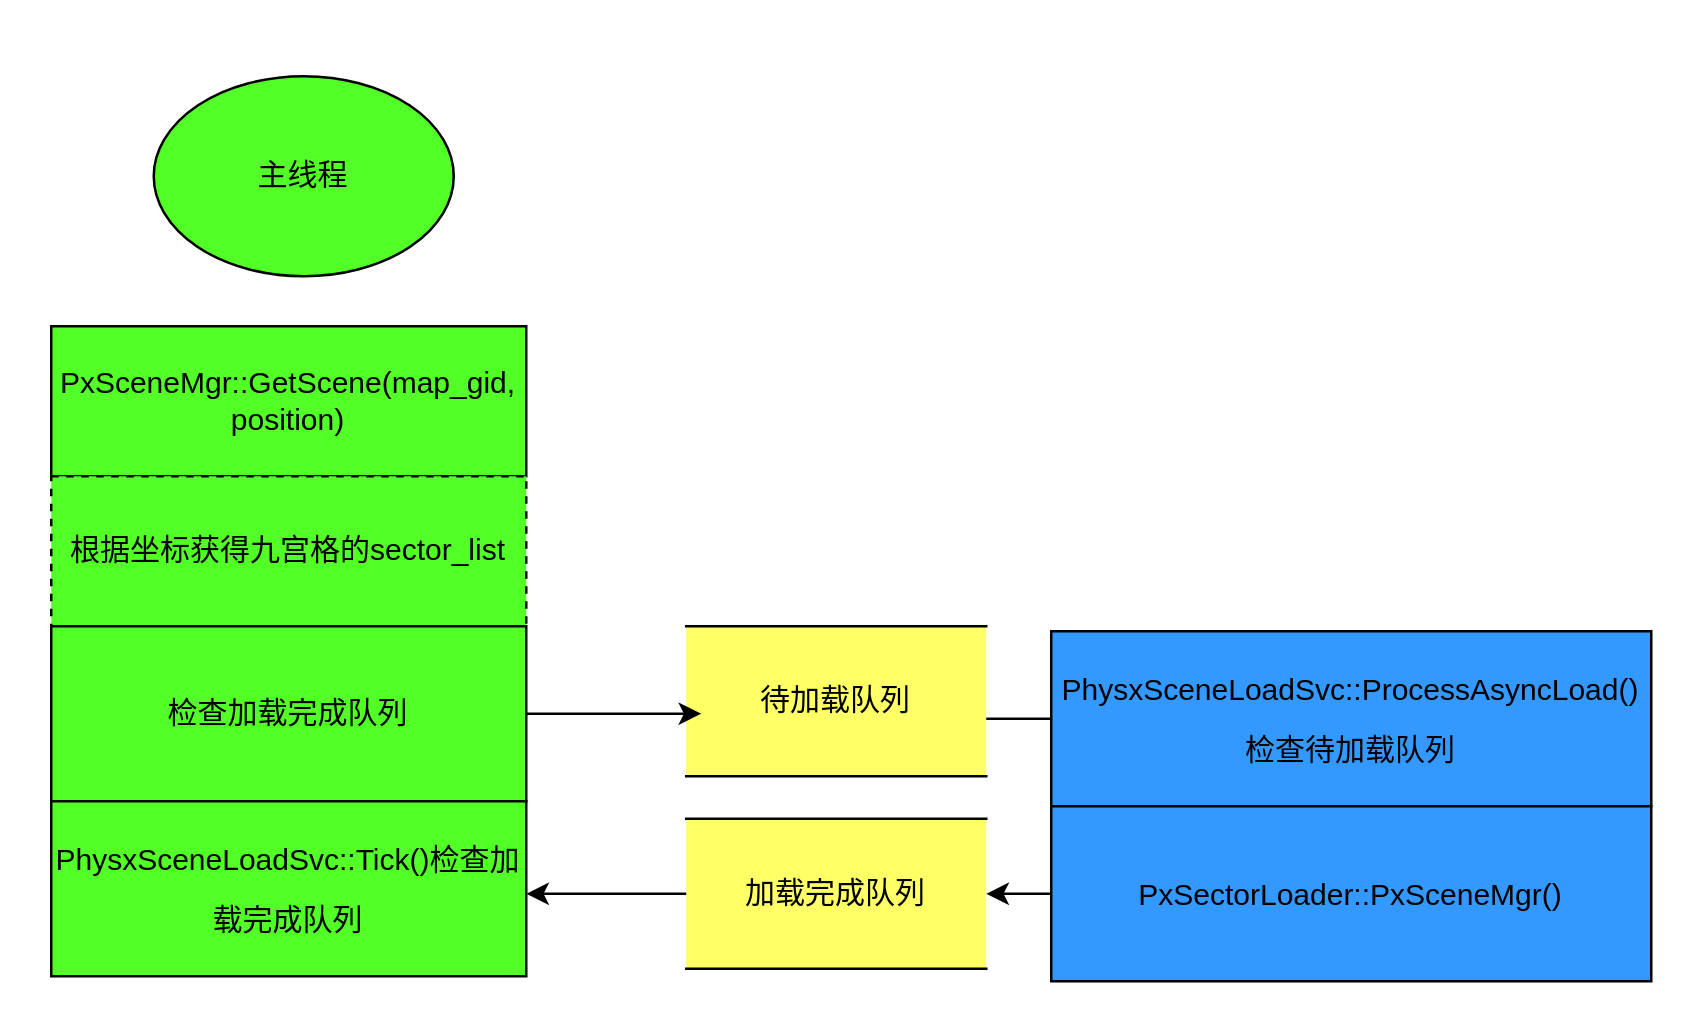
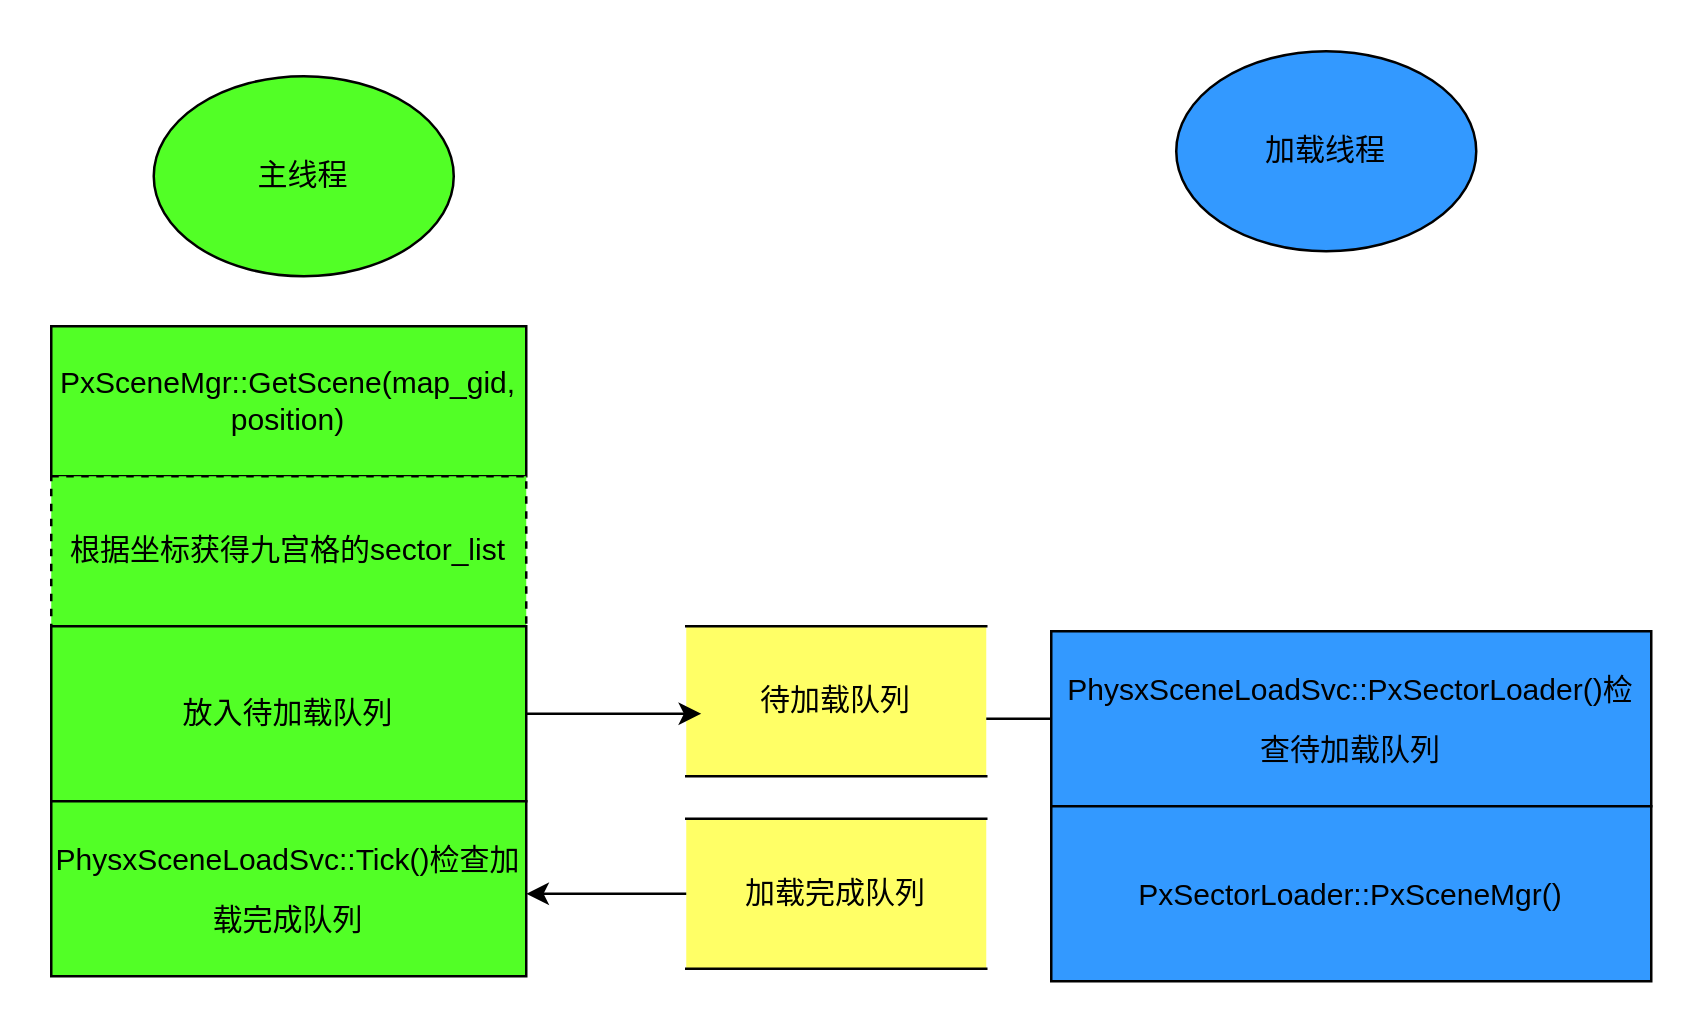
node "加载线程": added
node "检查加载完成队列": label "检查加载完成队列" -> "放入待加载队列"
node "PhysxSceneLoadSvc::ProcessAsyncLoad()检查待加载队列": label "PhysxSceneLoadSvc::ProcessAsyncLoad()检查待加载队列" -> "PhysxSceneLoadSvc::PxSectorLoader()检查待加载队列"
edge "PxSectorLoader::PxSceneMgr()" -> "加载完成队列": removed
